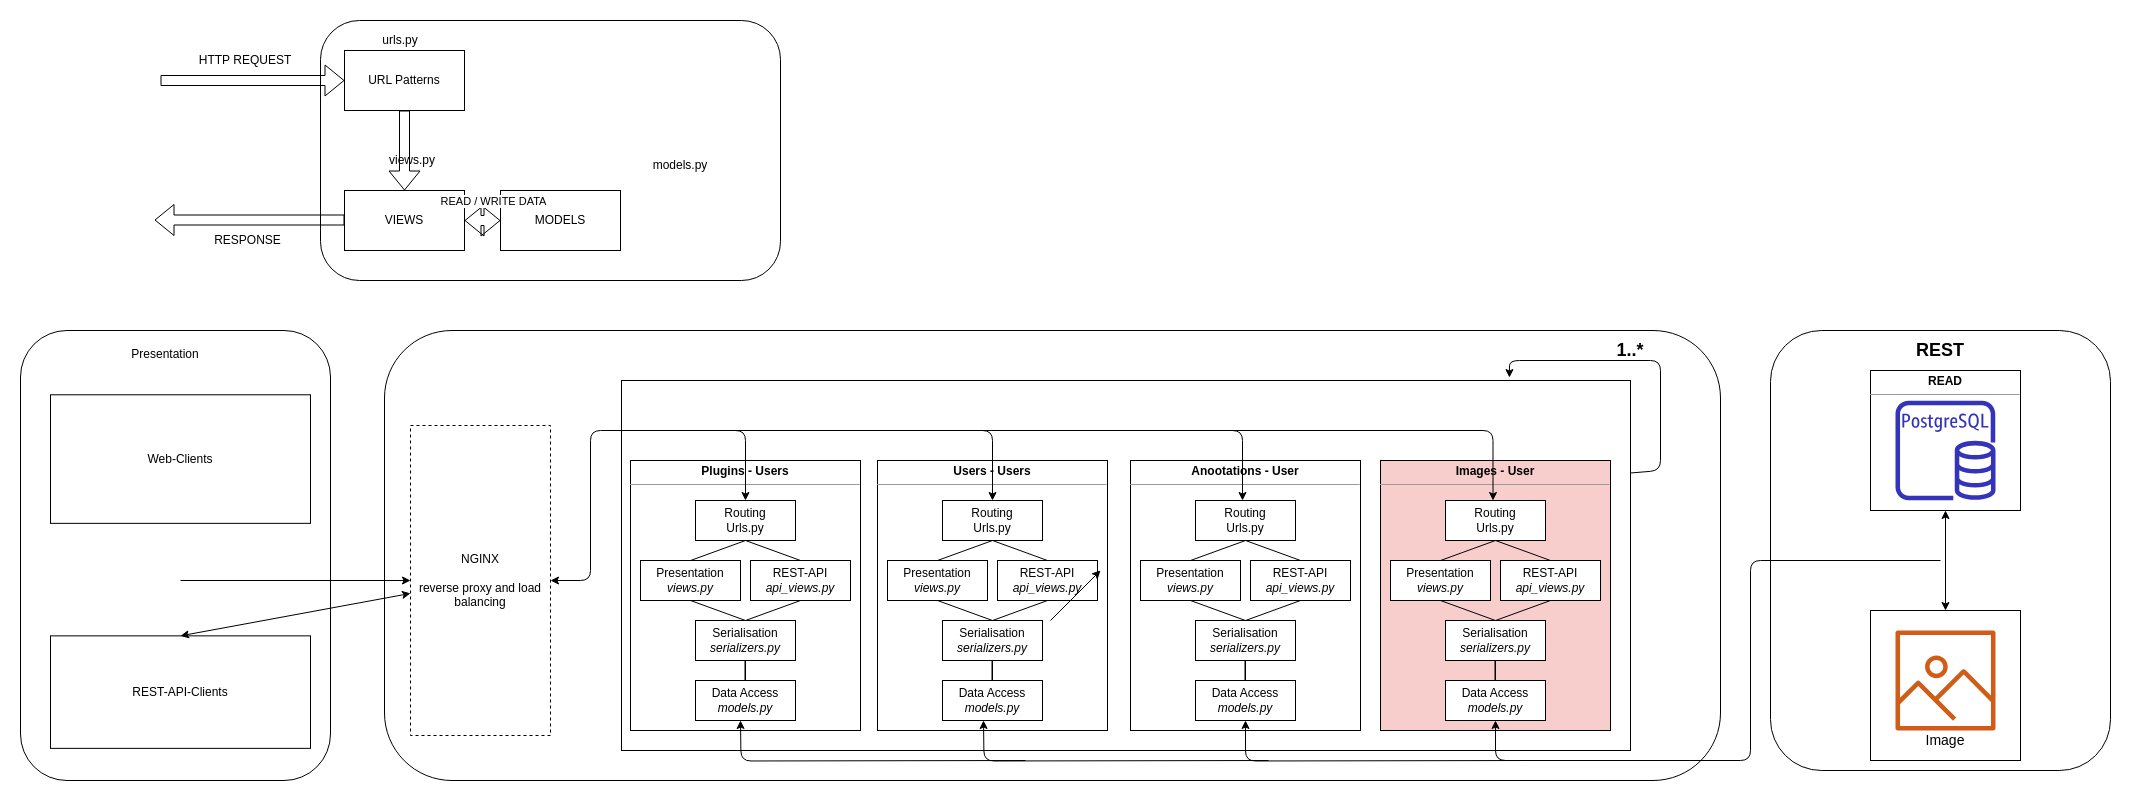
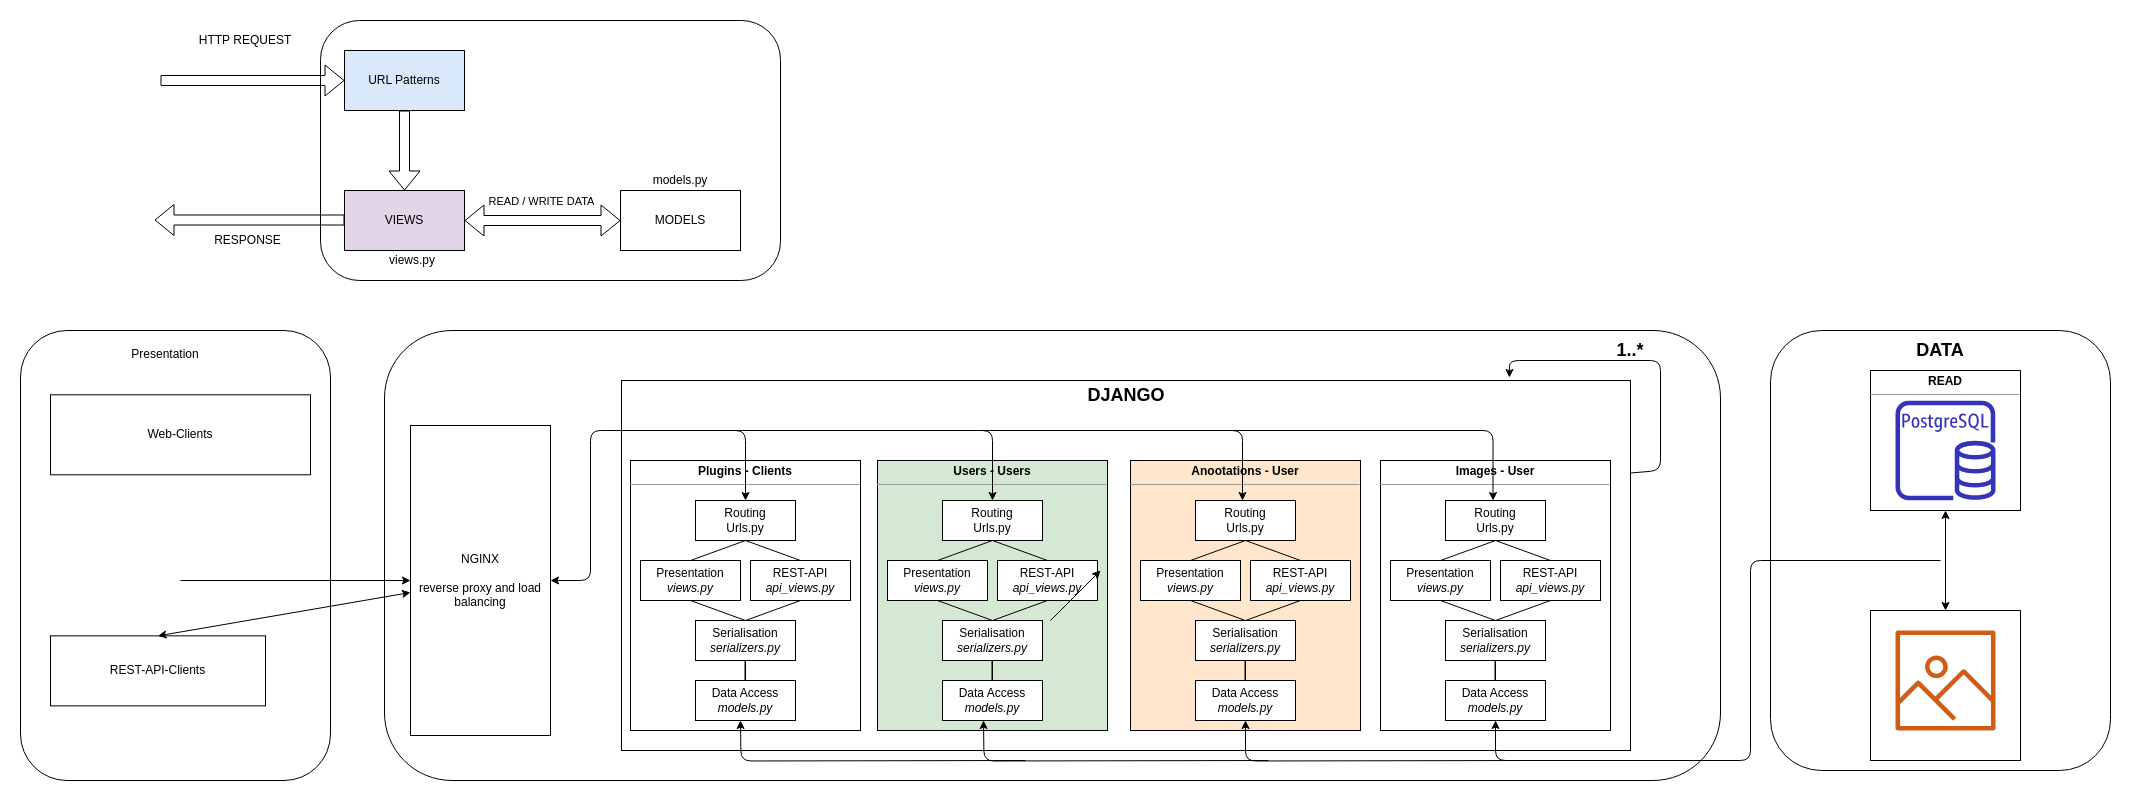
node "urls.py": removed
node "HTTP REQUEST": moved (246, 61) -> (246, 41)
node "URL Patterns": fillcolor #ffffff -> #dae8fc
node "views.py": moved (413, 161) -> (413, 261)
node "models.py": moved (681, 166) -> (681, 181)
node "VIEWS": fillcolor #ffffff -> #e1d5e7
node "MODELS": moved (561, 221) -> (681, 221)
node "REST": label "REST" -> "DATA"
node "DJANGO": added
node "Web-Clients": size 260x129 -> 260x80
node "Plugins - Users": label "Plugins - Users" -> "Plugins - Clients"
node "NGINX reverse proxy and load balancing": style dashed -> solid
node "Users - Users": fillcolor #ffffff -> #d5e8d4
node "Anootations - User": fillcolor #ffffff -> #ffe6cc
node "Images - User": fillcolor #f8cecc -> #ffffff
node "REST-API-Clients": size 260x113 -> 215x70
node "Image": removed
